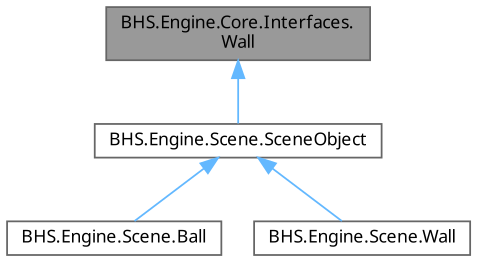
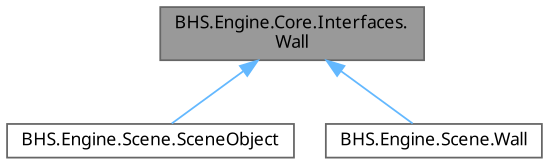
edge "BHS.Engine.Scene.Wall" -> "BHS.Engine.Scene.SceneObject": now "BHS.Engine.Scene.Wall" -> "BHS.Engine.Core.Interfaces. Wall"
node "BHS.Engine.Scene.Ball": removed
